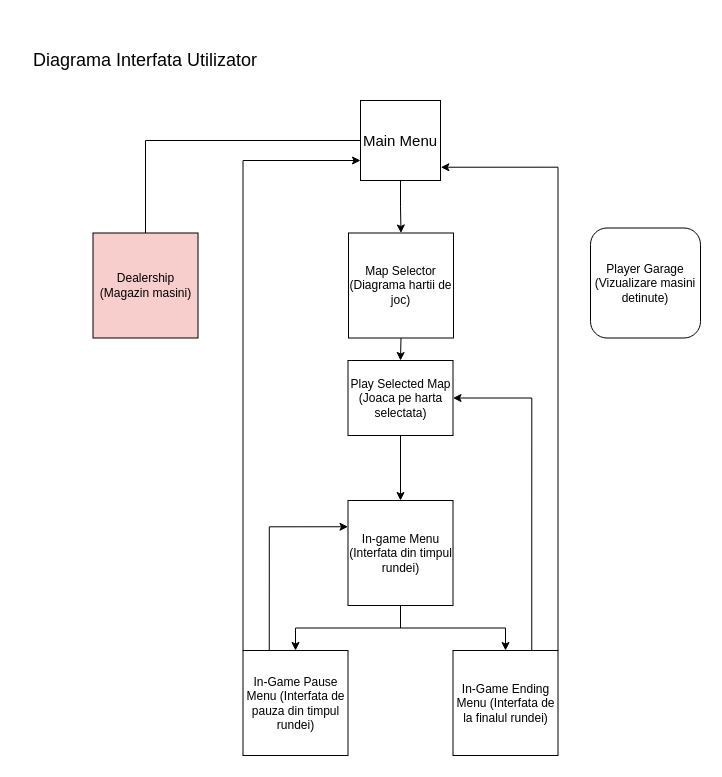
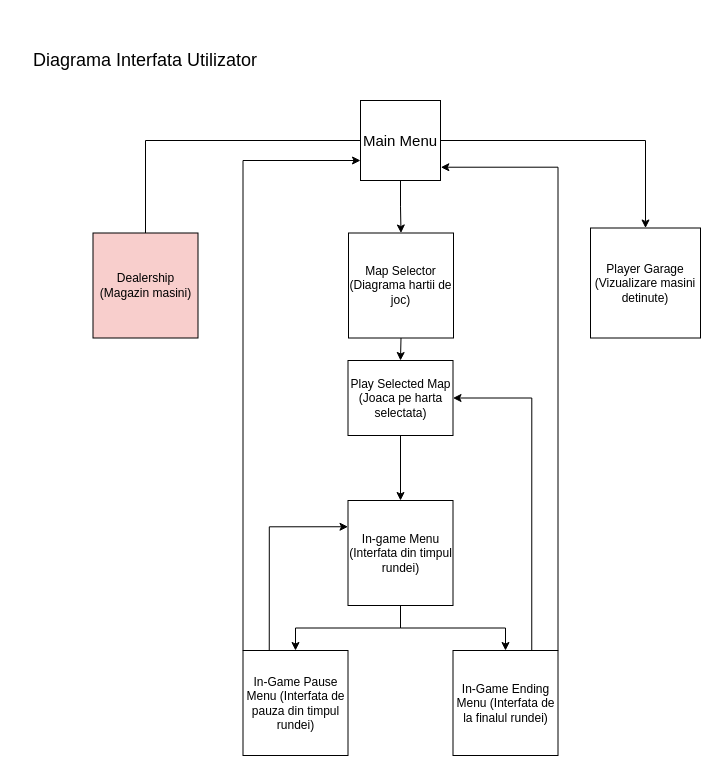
edge "Main Menu" -> "Player Garage (Vizualizare masini detinute)": added
node "Player Garage (Vizualizare masini detinute)": shape rounded rectangle -> rectangle
